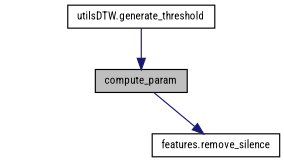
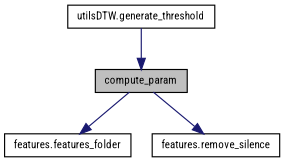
node "features.features_folder": added
